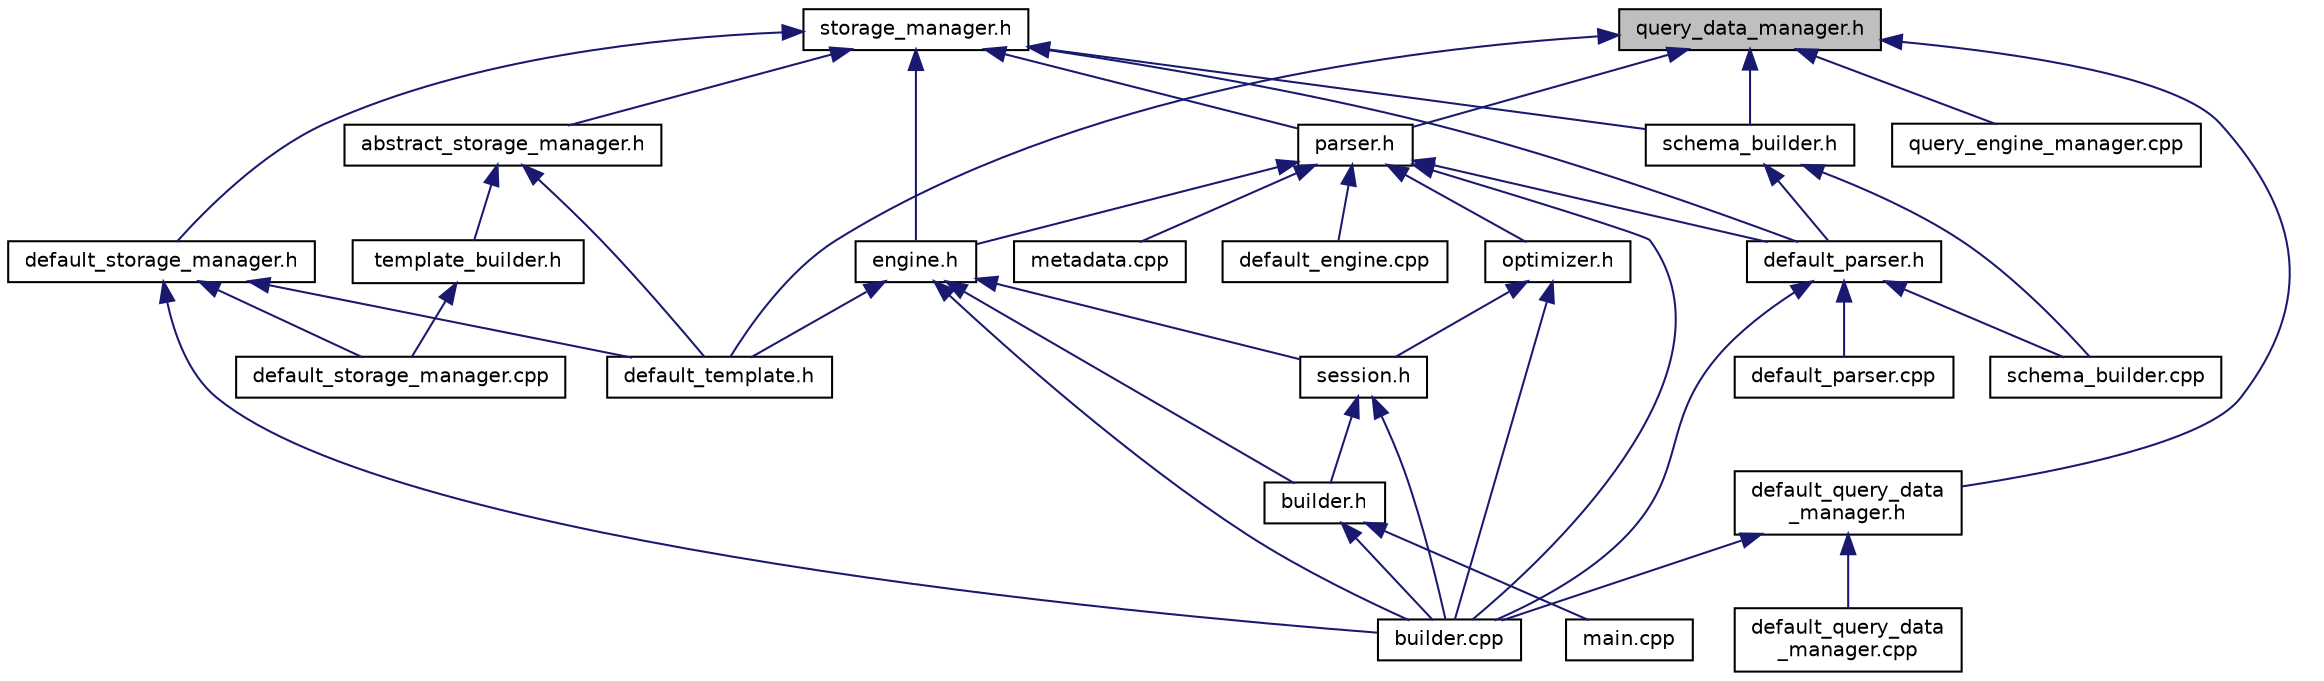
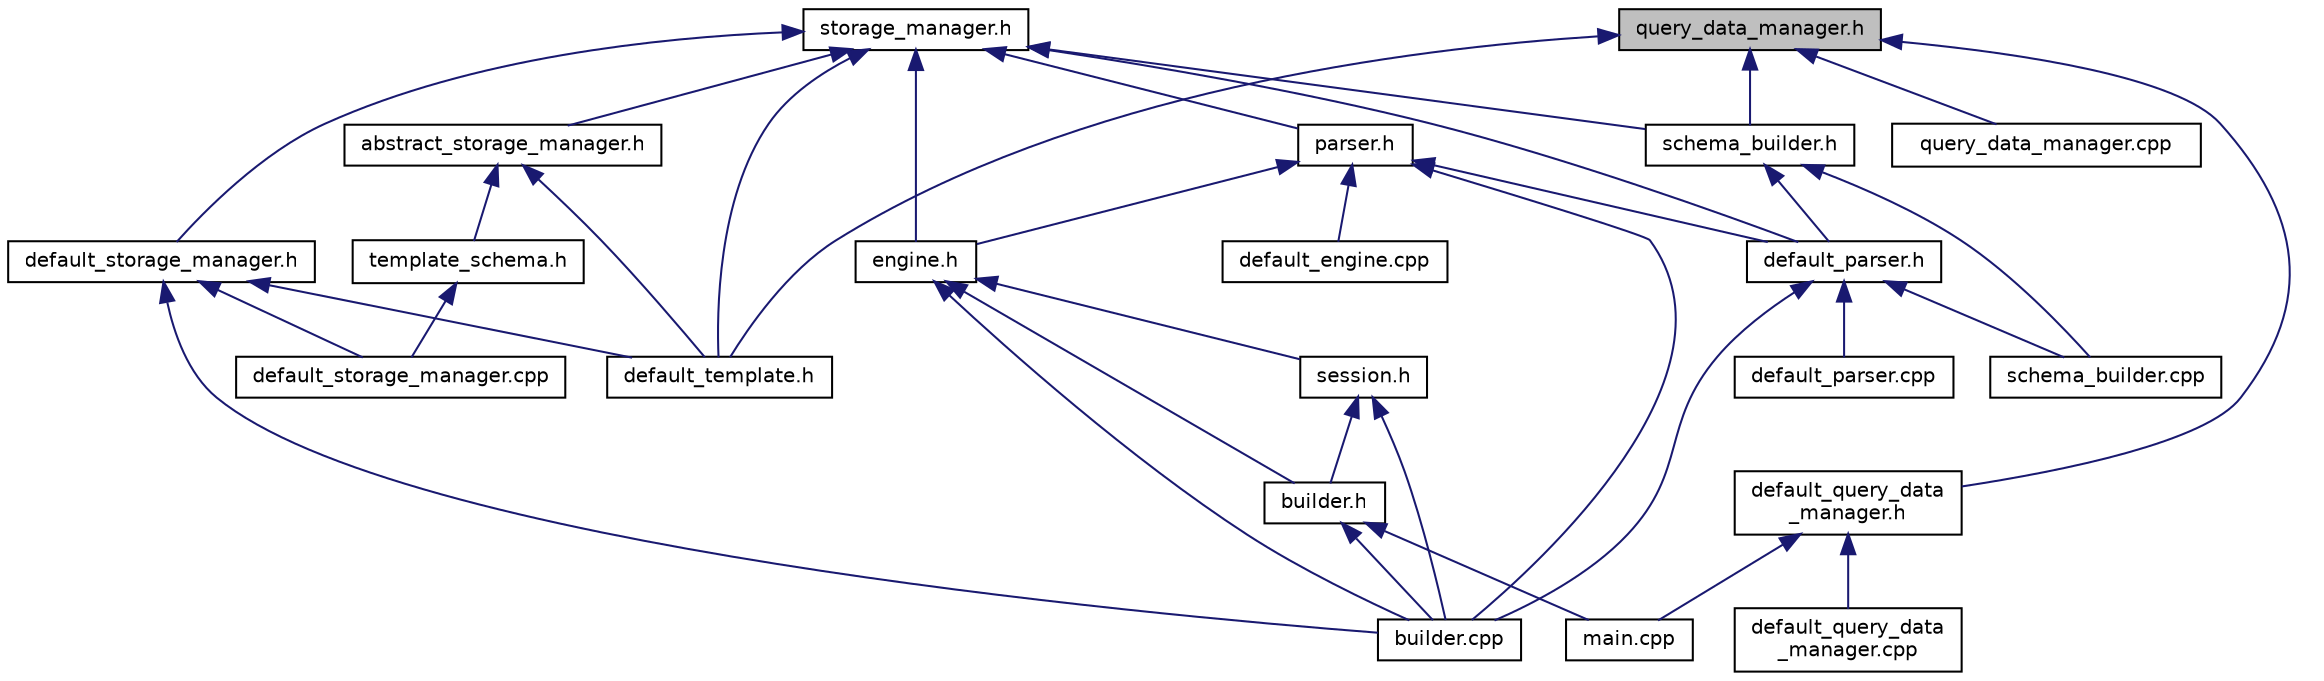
edge "parser.h" -> "query_data_manager.h": removed
node "query_engine_manager.cpp": label "query_engine_manager.cpp" -> "query_data_manager.cpp"
node "template_builder.h": label "template_builder.h" -> "template_schema.h"
node "metadata.cpp": removed
node "optimizer.h": removed
edge "default_template.h" -> "engine.h": now "default_template.h" -> "storage_manager.h"
edge "builder.cpp" -> "default_query_data _manager.h": now "main.cpp" -> "default_query_data _manager.h"
